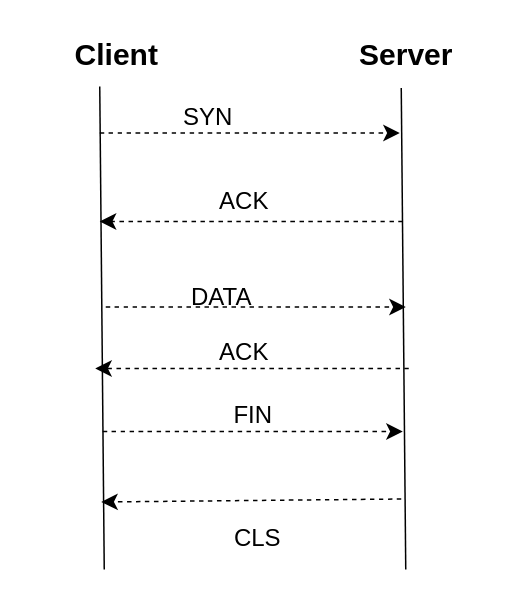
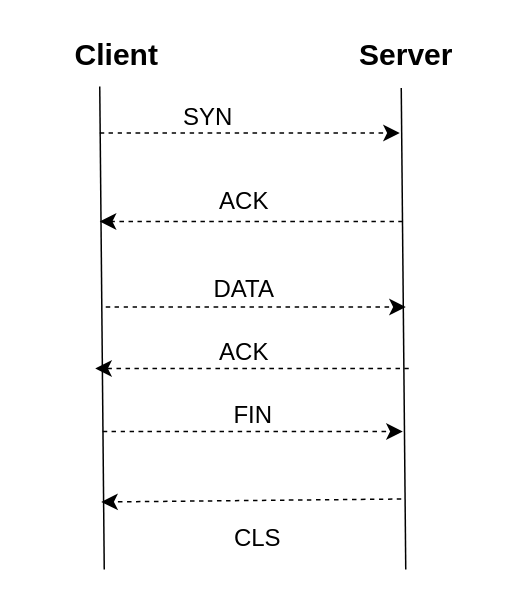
node "DATA": moved (222, 296) -> (245, 289)
